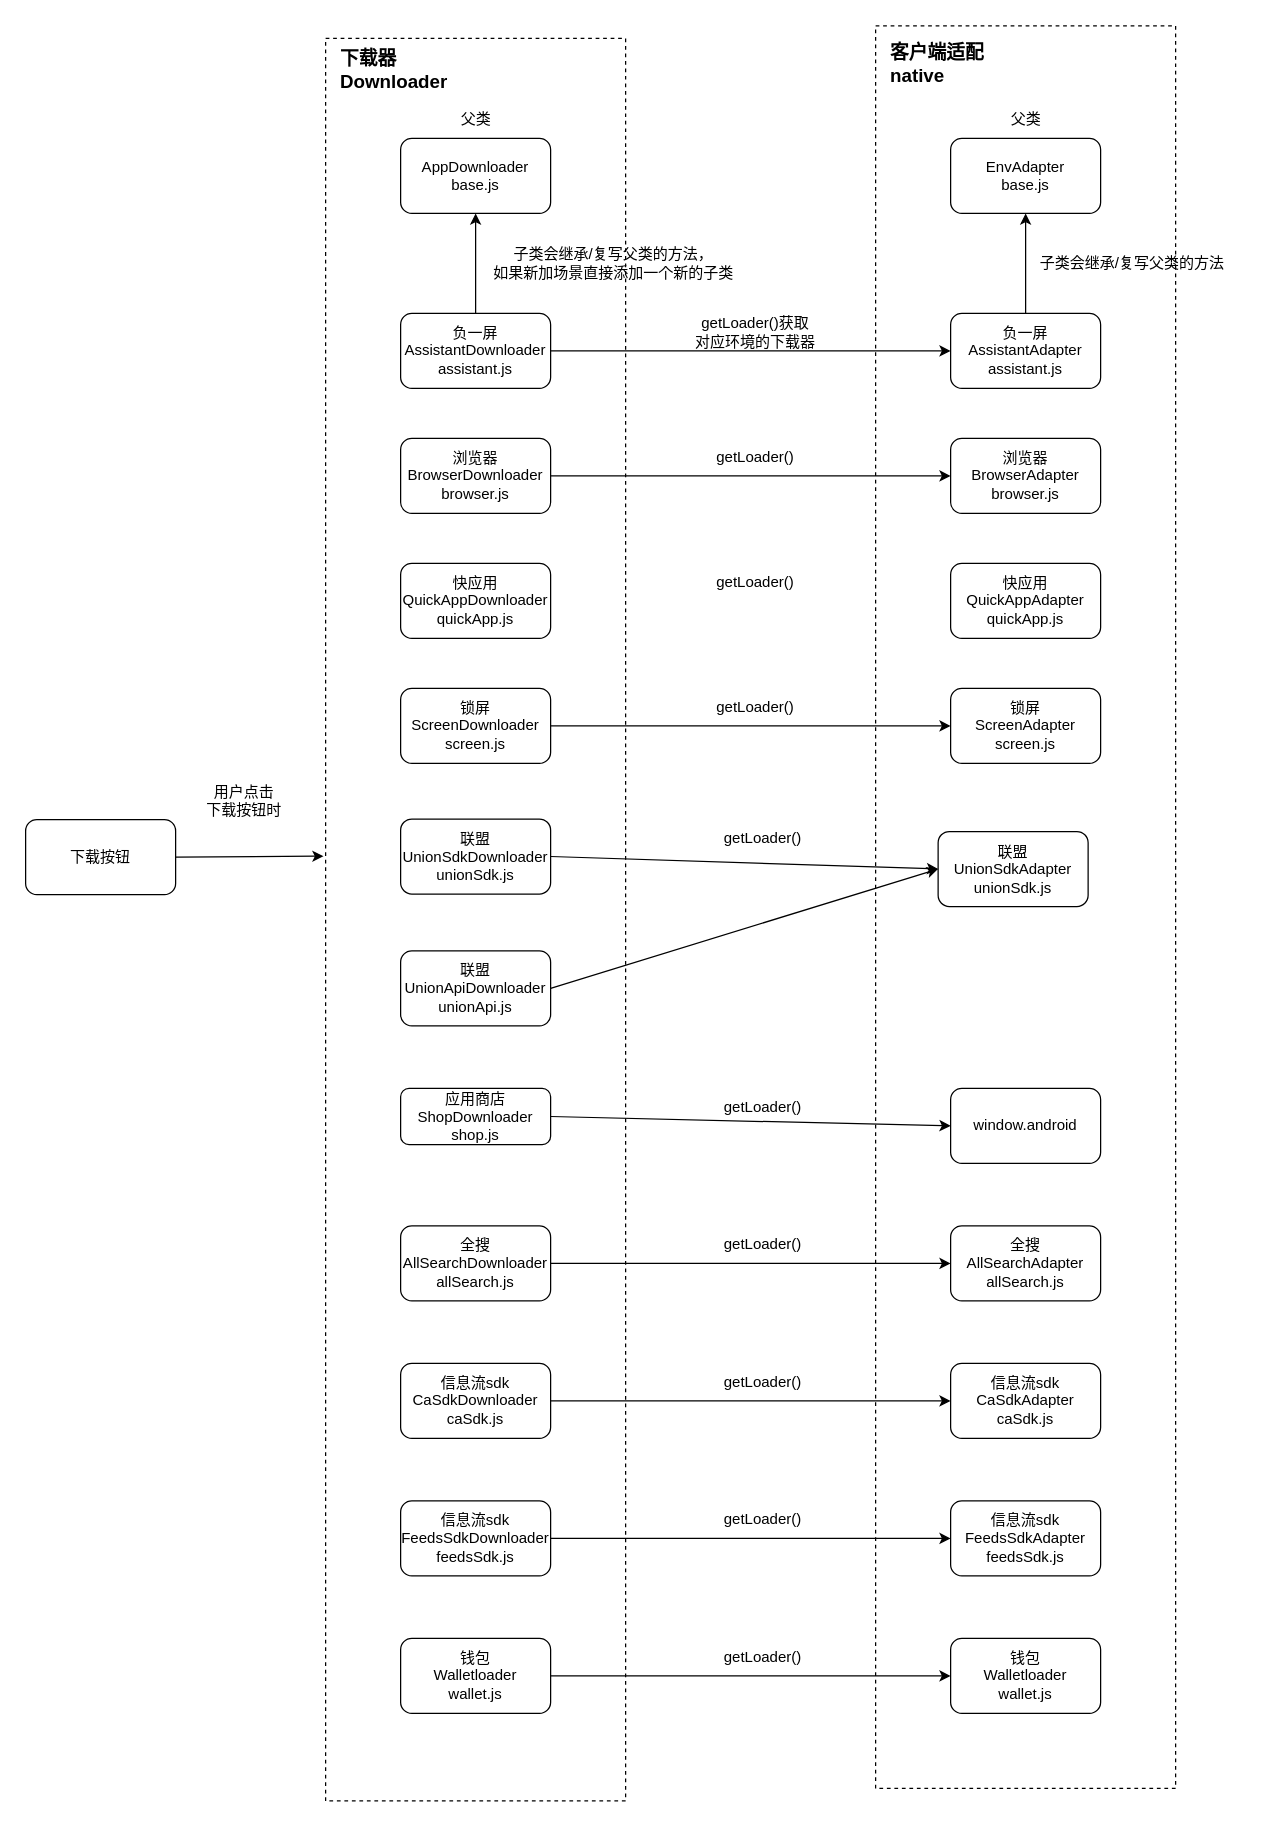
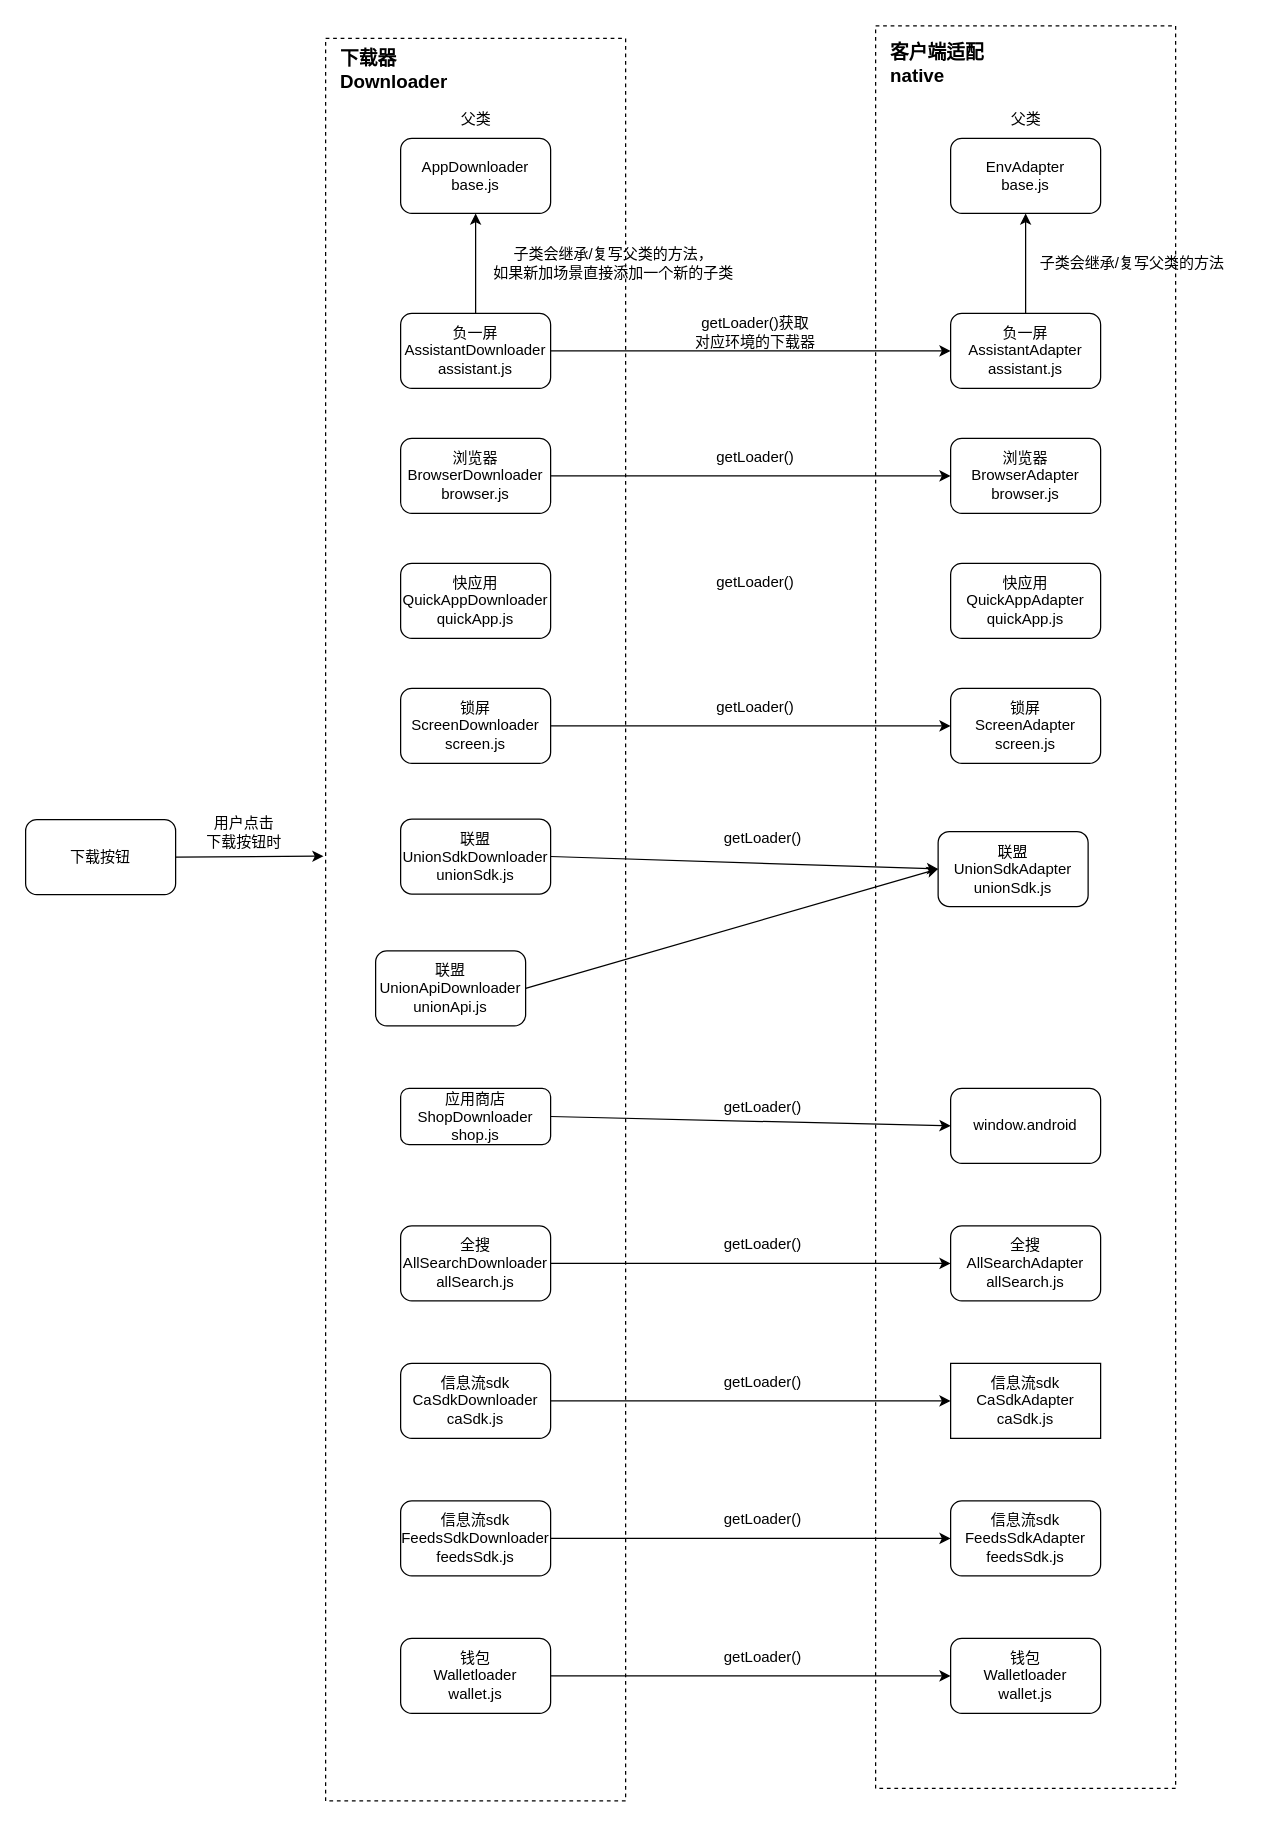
node "用户点击 下载按钮时": moved (244, 801) -> (244, 832)
node "联盟 UnionApiDownloader unionApi.js": moved (476, 988) -> (451, 988)
node "信息流sdk CaSdkAdapter caSdk.js": shape rounded rectangle -> rectangle
